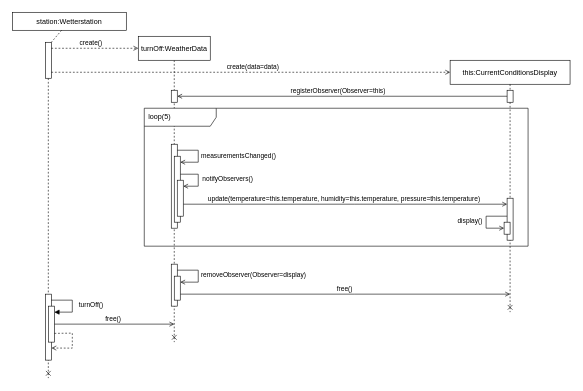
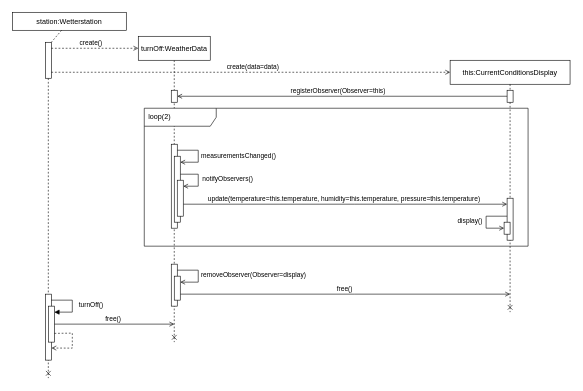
node "loop(5)": label "loop(5)" -> "loop(2)"
